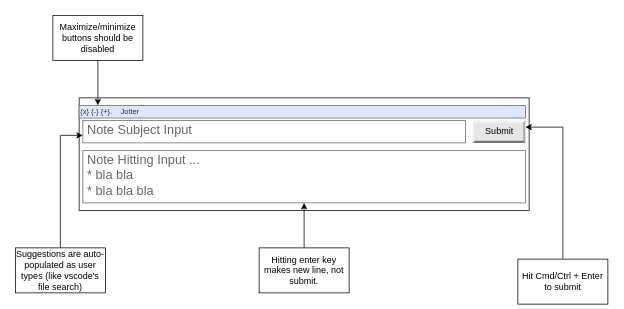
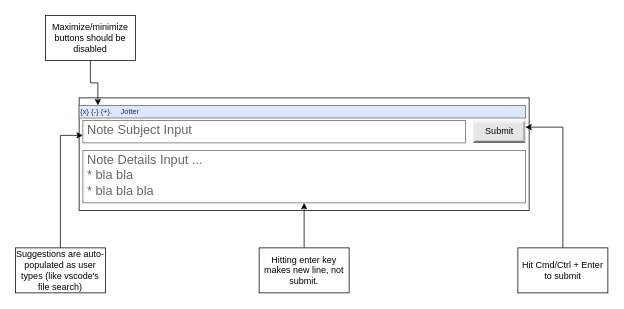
node "Maximize/minimize buttons should be disabled": moved (98, 38) -> (90, 38)
node "Note Hitting Input ... * bla bla * bla bla bla": label "Note Hitting Input ... * bla bla * bla bla bla" -> "Note Details Input ... * bla bla * bla bla bla"
node "Hit Cmd/Ctrl + Enter to submit": moved (563, 282) -> (563, 270)
